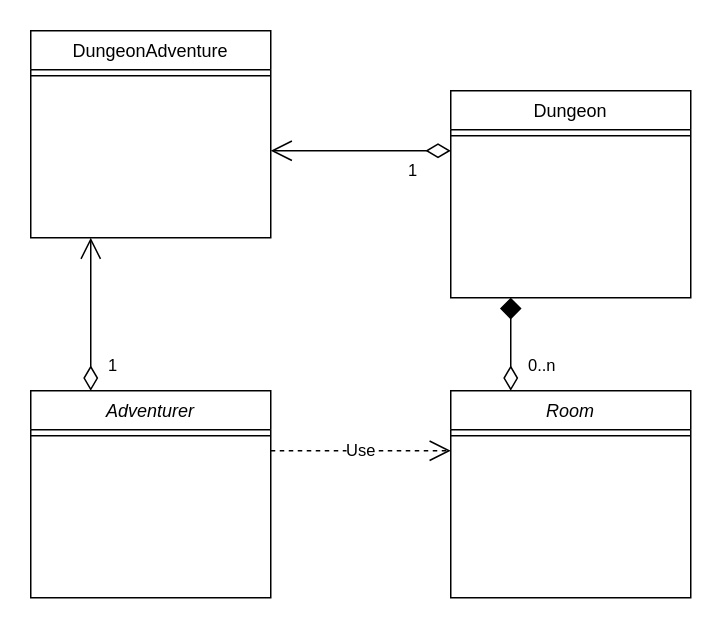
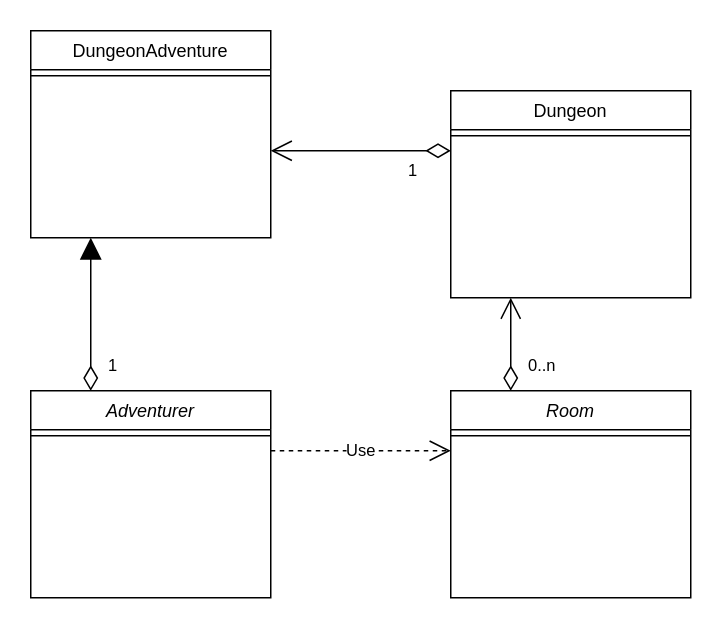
edge "DungeonAdventure" -- "Adventurer": arrowhead open -> block
edge "Dungeon" -- "Room": arrowhead diamond -> open
